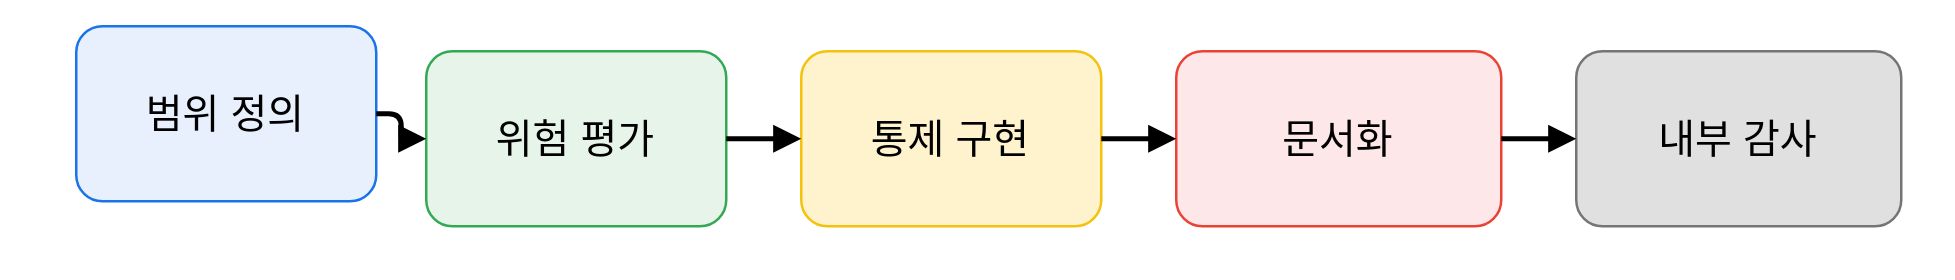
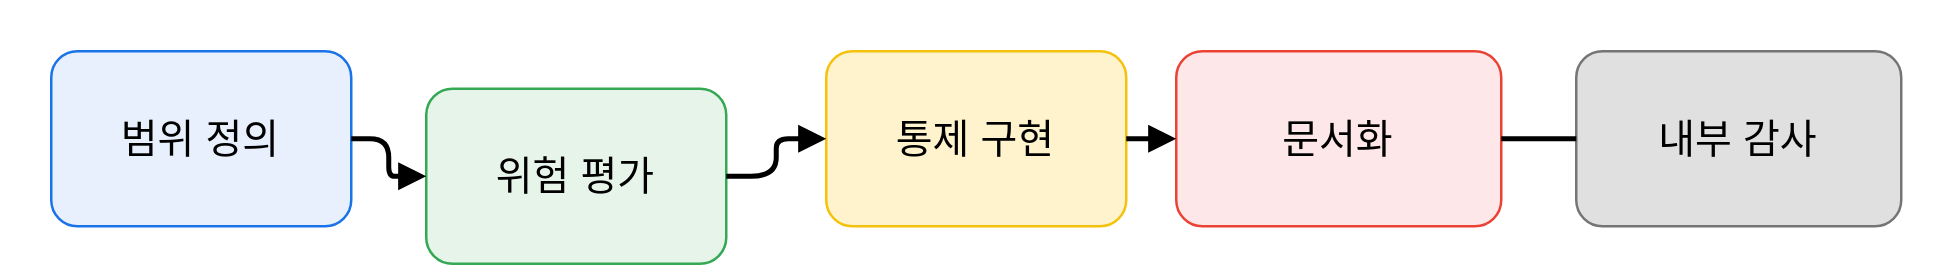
node "범위 정의": moved (226, 114) -> (201, 139)
node "위험 평가": moved (576, 139) -> (576, 176)
node "통제 구현": moved (951, 139) -> (976, 139)
edge "문서화" -> "내부 감사": arrowhead block -> none
